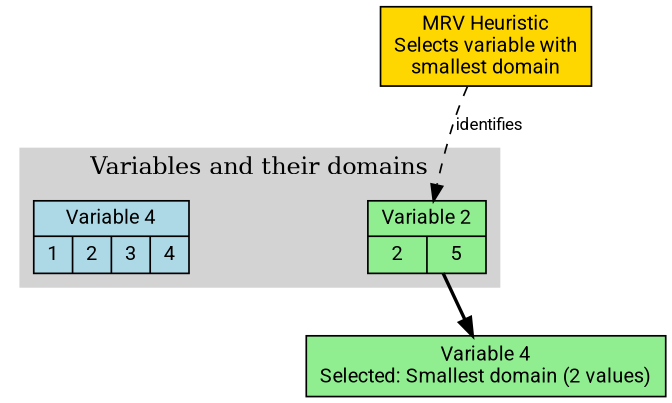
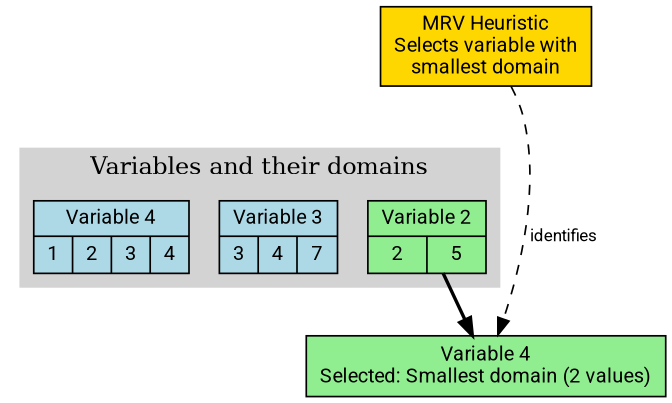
edge "MRV Heuristic Selects variable with smallest domain" -> "Variable 2": now "MRV Heuristic Selects variable with smallest domain" -> "Variable 4 Selected: Smallest domain (2 values)"
node "Variable 3": added
